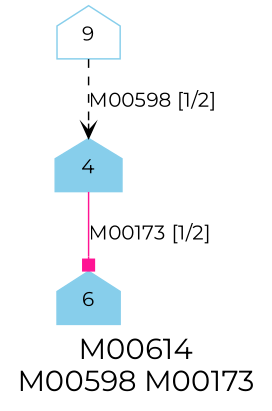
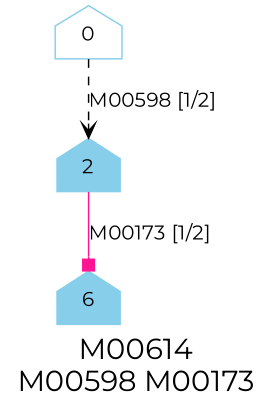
node "9": label "9" -> "0"
node "4": label "4" -> "2"
